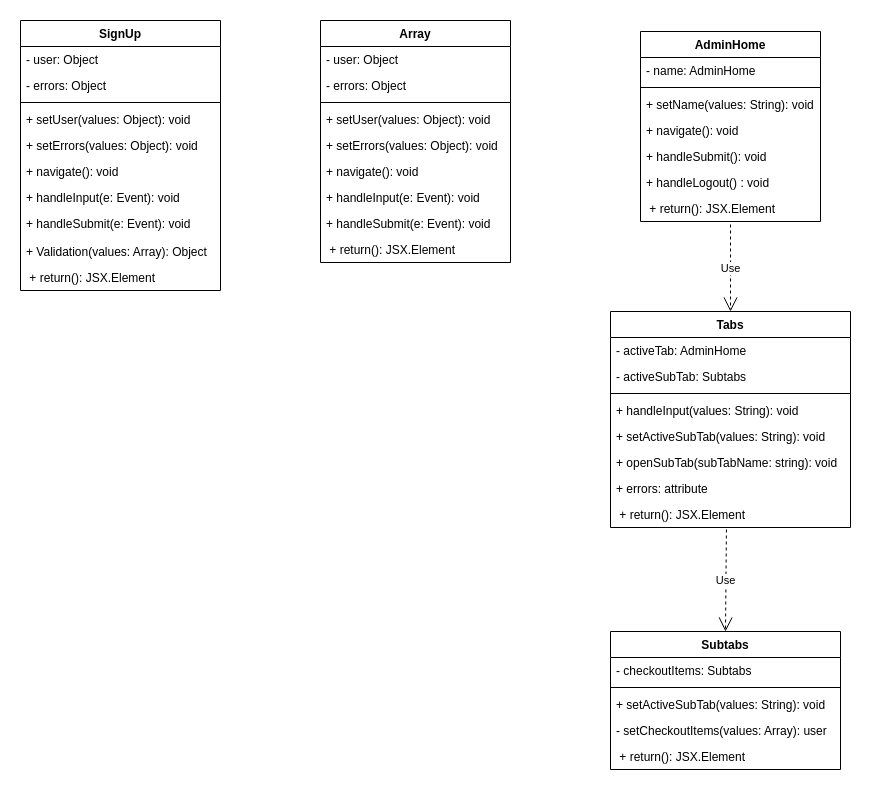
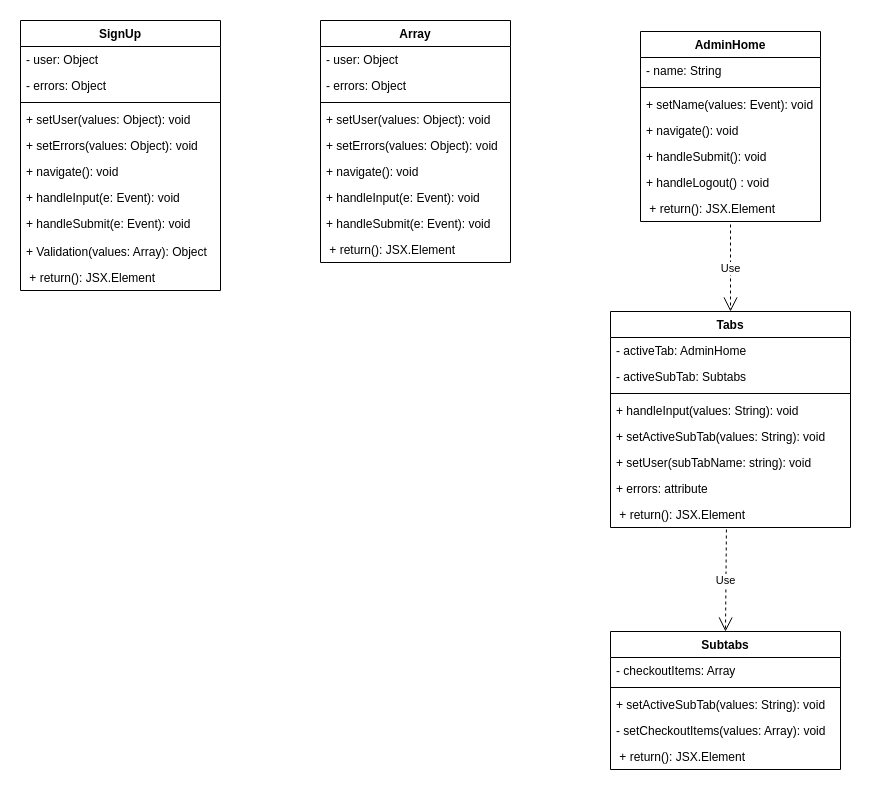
node "- name: AdminHome": label "- name: AdminHome" -> "- name: String"
node "+ setName(values: String): void": label "+ setName(values: String): void" -> "+ setName(values: Event): void"
node "+ openSubTab(subTabName: string): void": label "+ openSubTab(subTabName: string): void" -> "+ setUser(subTabName: string): void"
node "- checkoutItems: Subtabs": label "- checkoutItems: Subtabs" -> "- checkoutItems: Array"
node "- setCheckoutItems(values: Array): user": label "- setCheckoutItems(values: Array): user" -> "- setCheckoutItems(values: Array): void"
